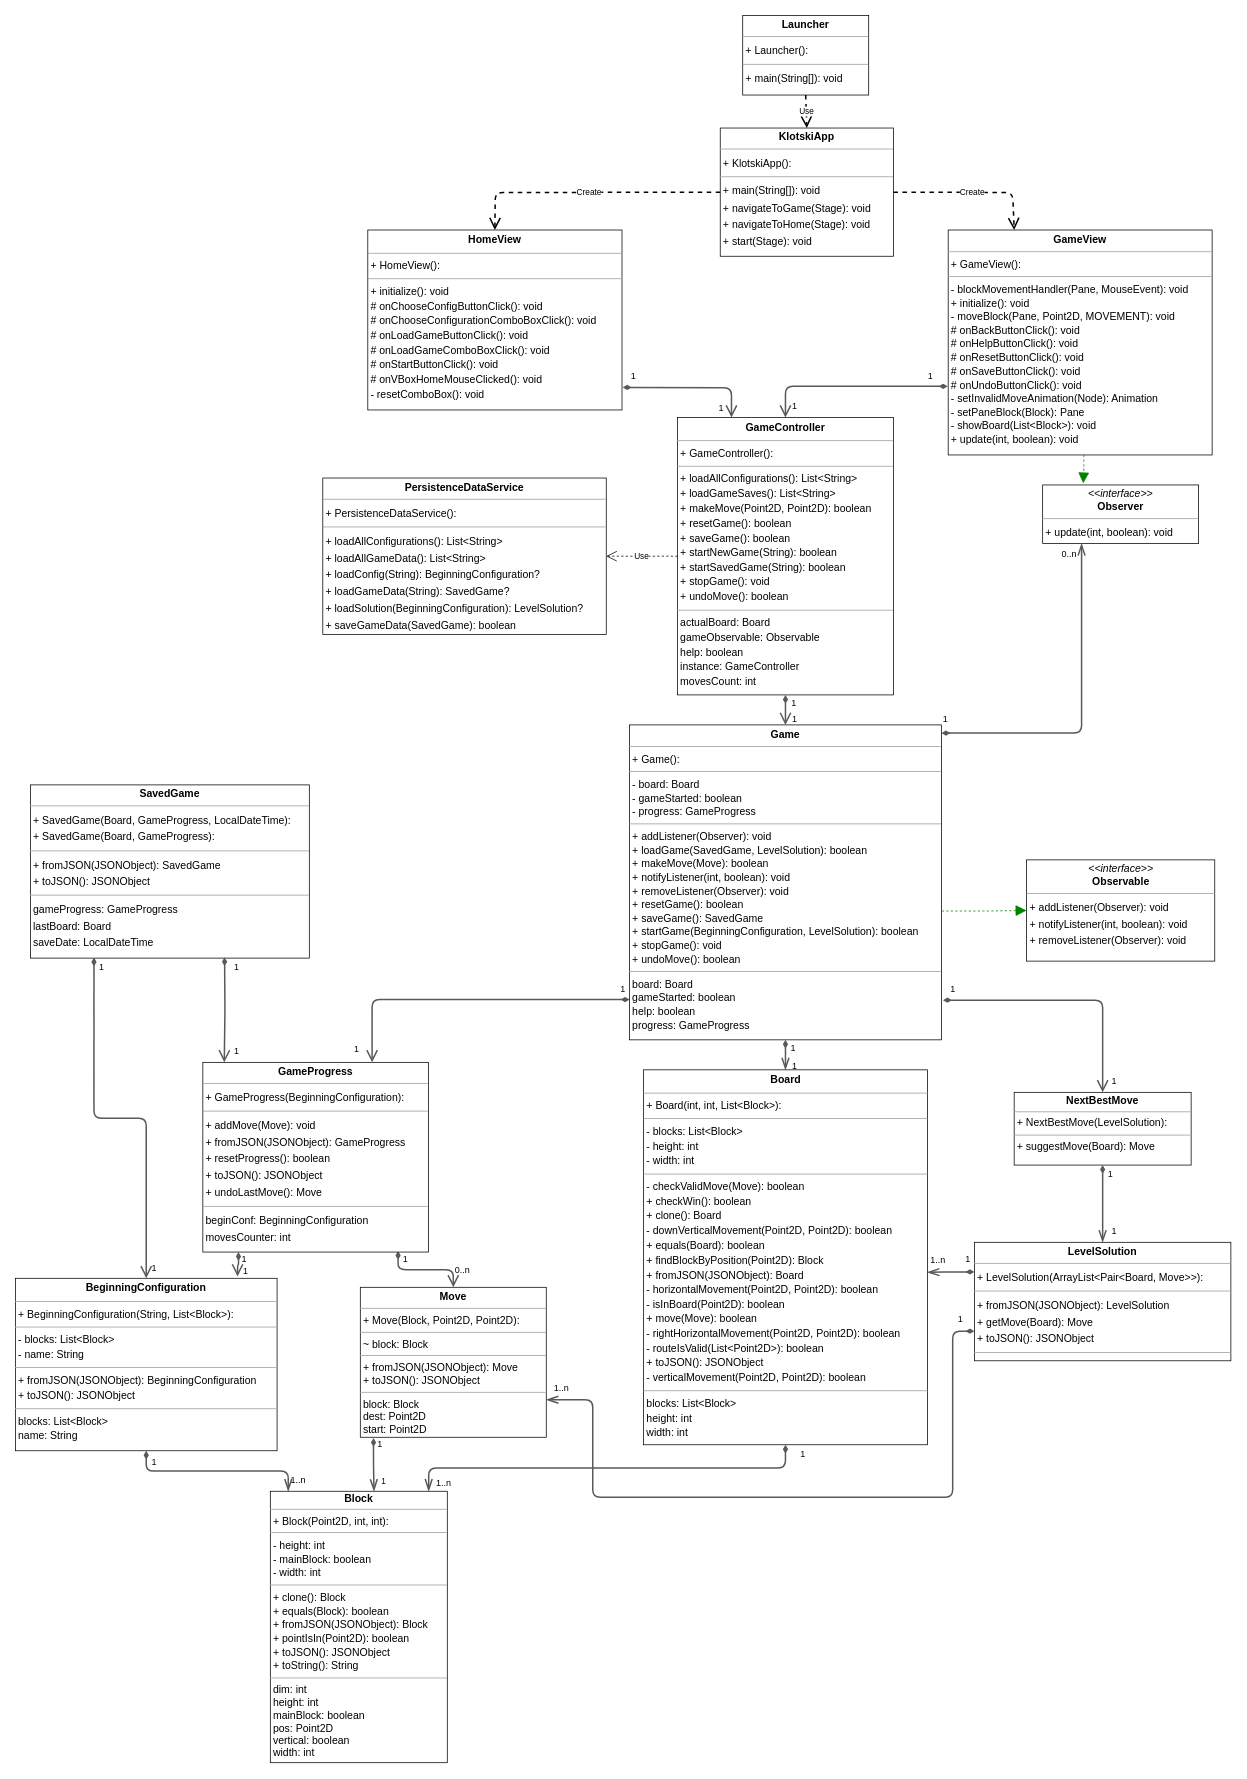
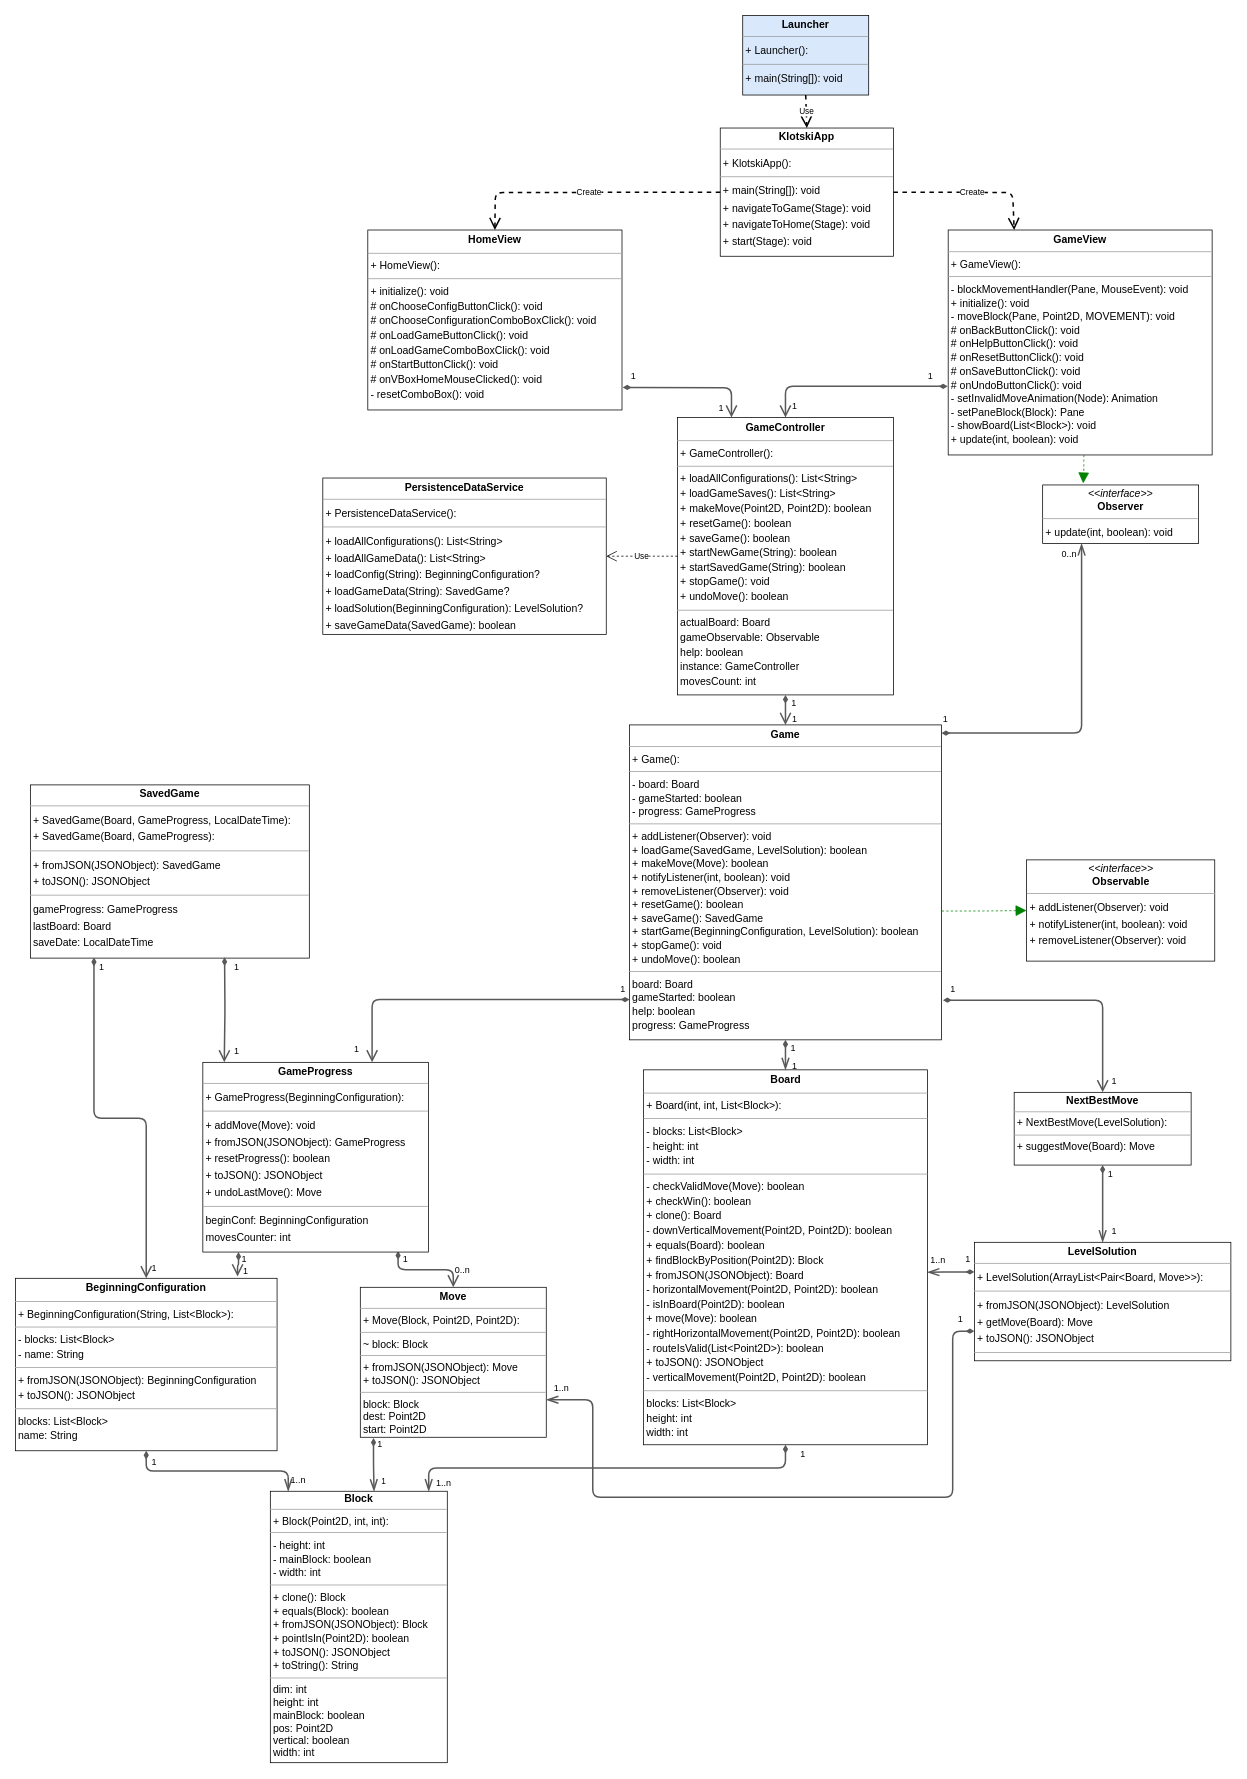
node "Launcher + Launcher(): + main(String[]): void": fillcolor #ffffff -> #dae8fc
